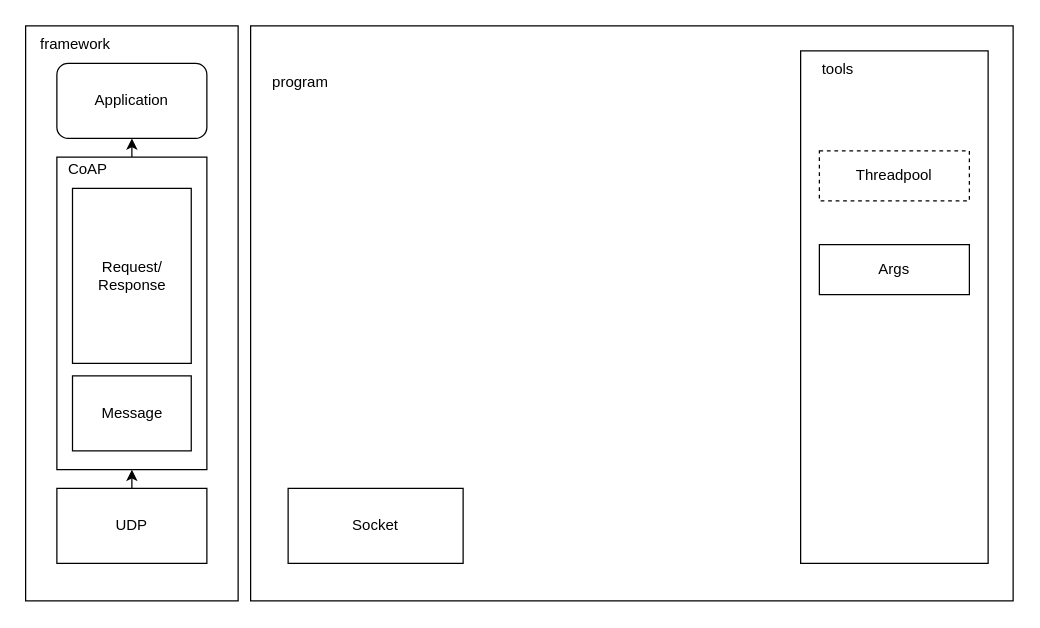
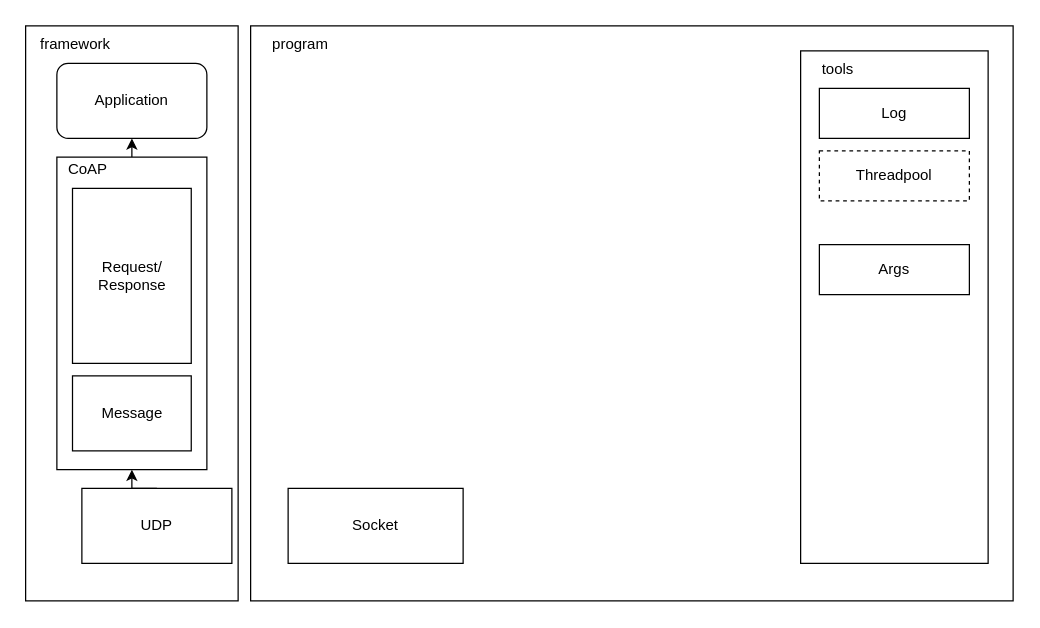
node "program": moved (301, 82) -> (301, 44)
node "Log": added
node "UDP": moved (132, 526) -> (157, 526)
